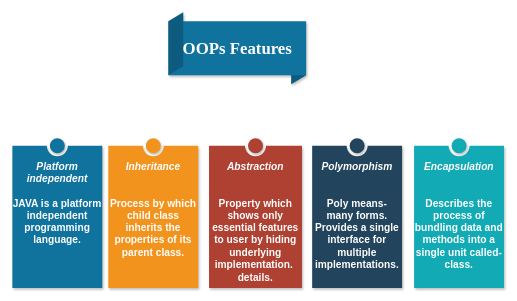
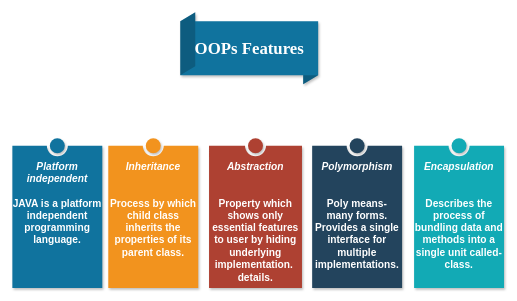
node "OOPs Features": moved (237, 48) -> (249, 48)
